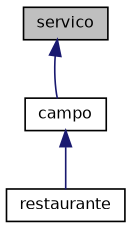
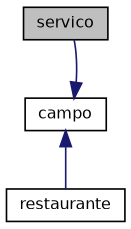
edge "campo" -> "servico": reversed
